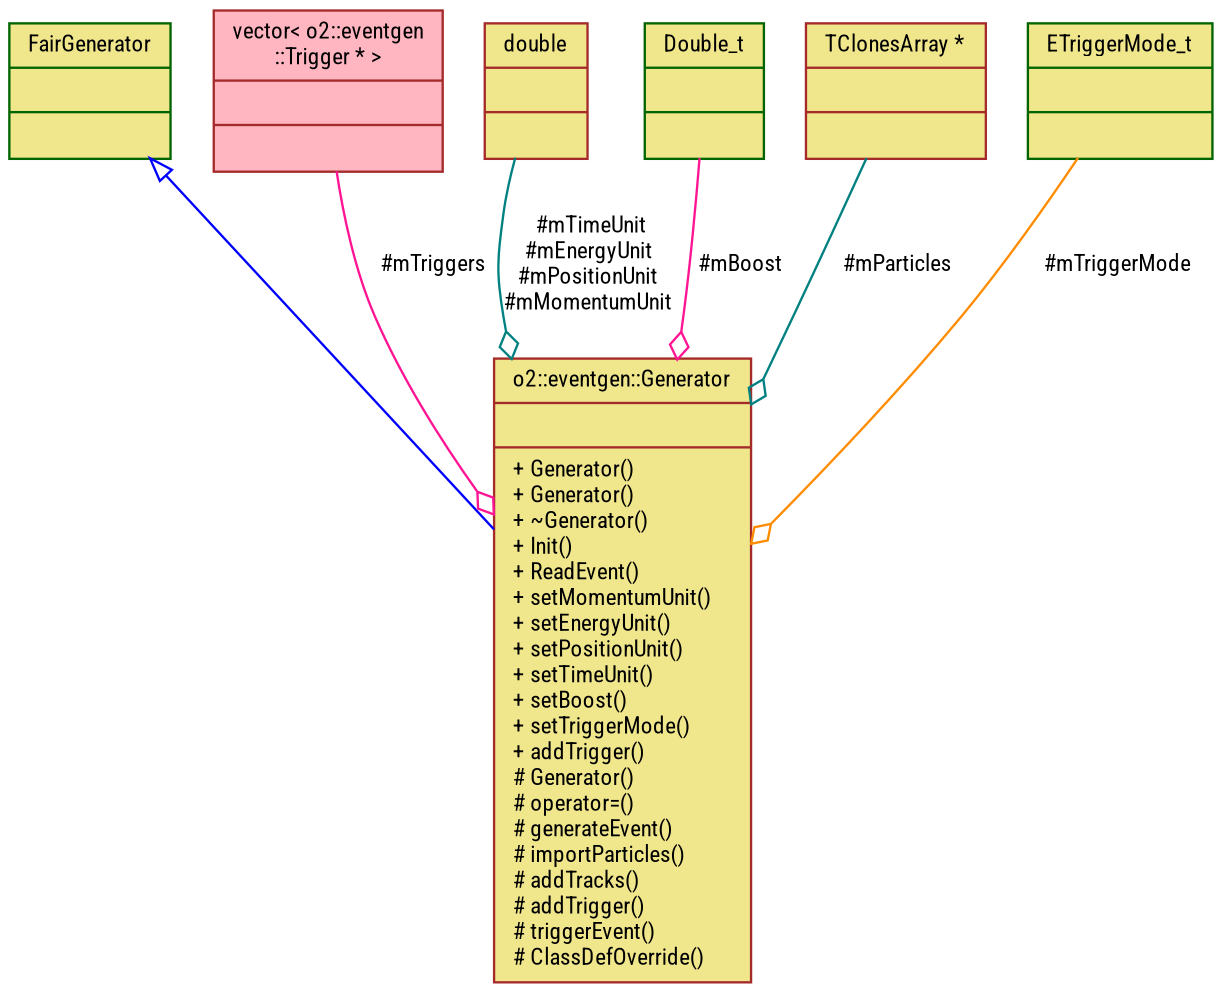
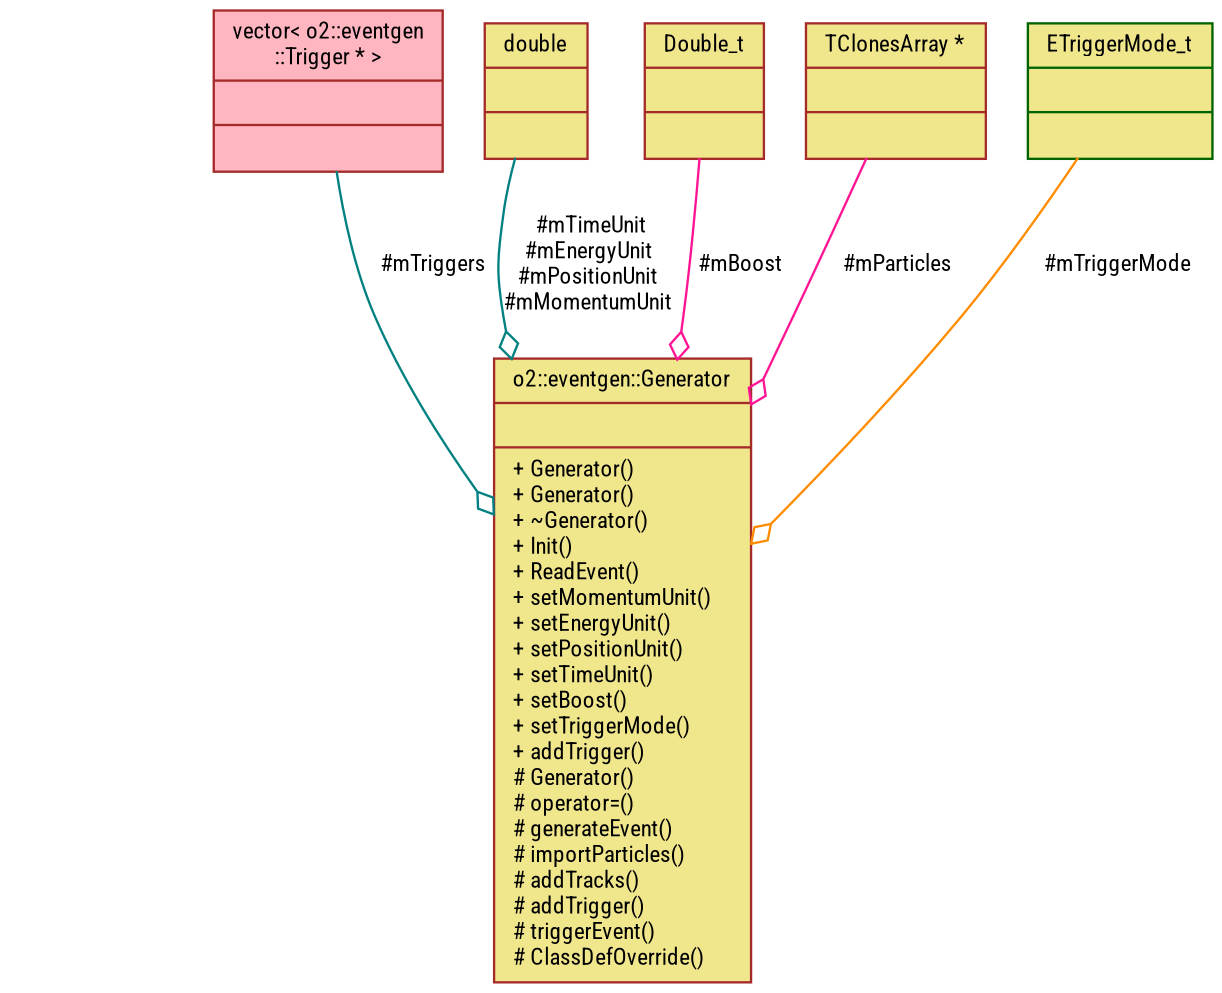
node "FairGenerator": removed
node "Double_t": color darkgreen -> brown
edge "TClonesArray *" -> "o2::eventgen::Generator": color teal -> deeppink
edge "vector< o2::eventgen" -> "o2::eventgen::Generator": color deeppink -> teal
